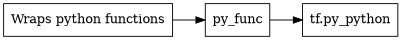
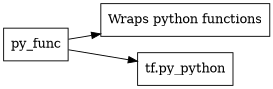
edge "Wraps python functions" -> "py_func": reversed
